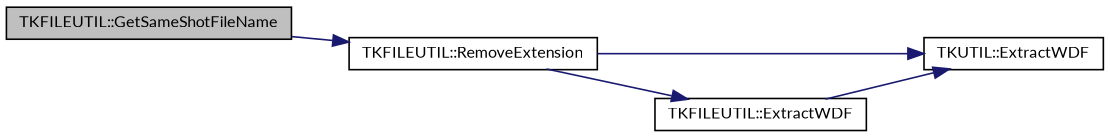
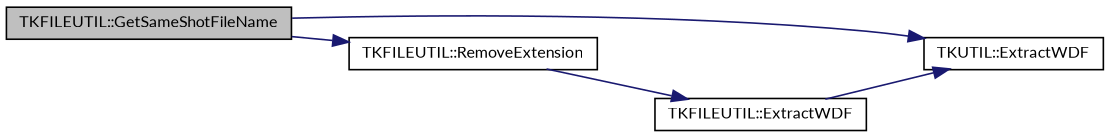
edge "TKFILEUTIL::RemoveExtension" -> "TKUTIL::ExtractWDF": now "TKFILEUTIL::GetSameShotFileName" -> "TKUTIL::ExtractWDF"
